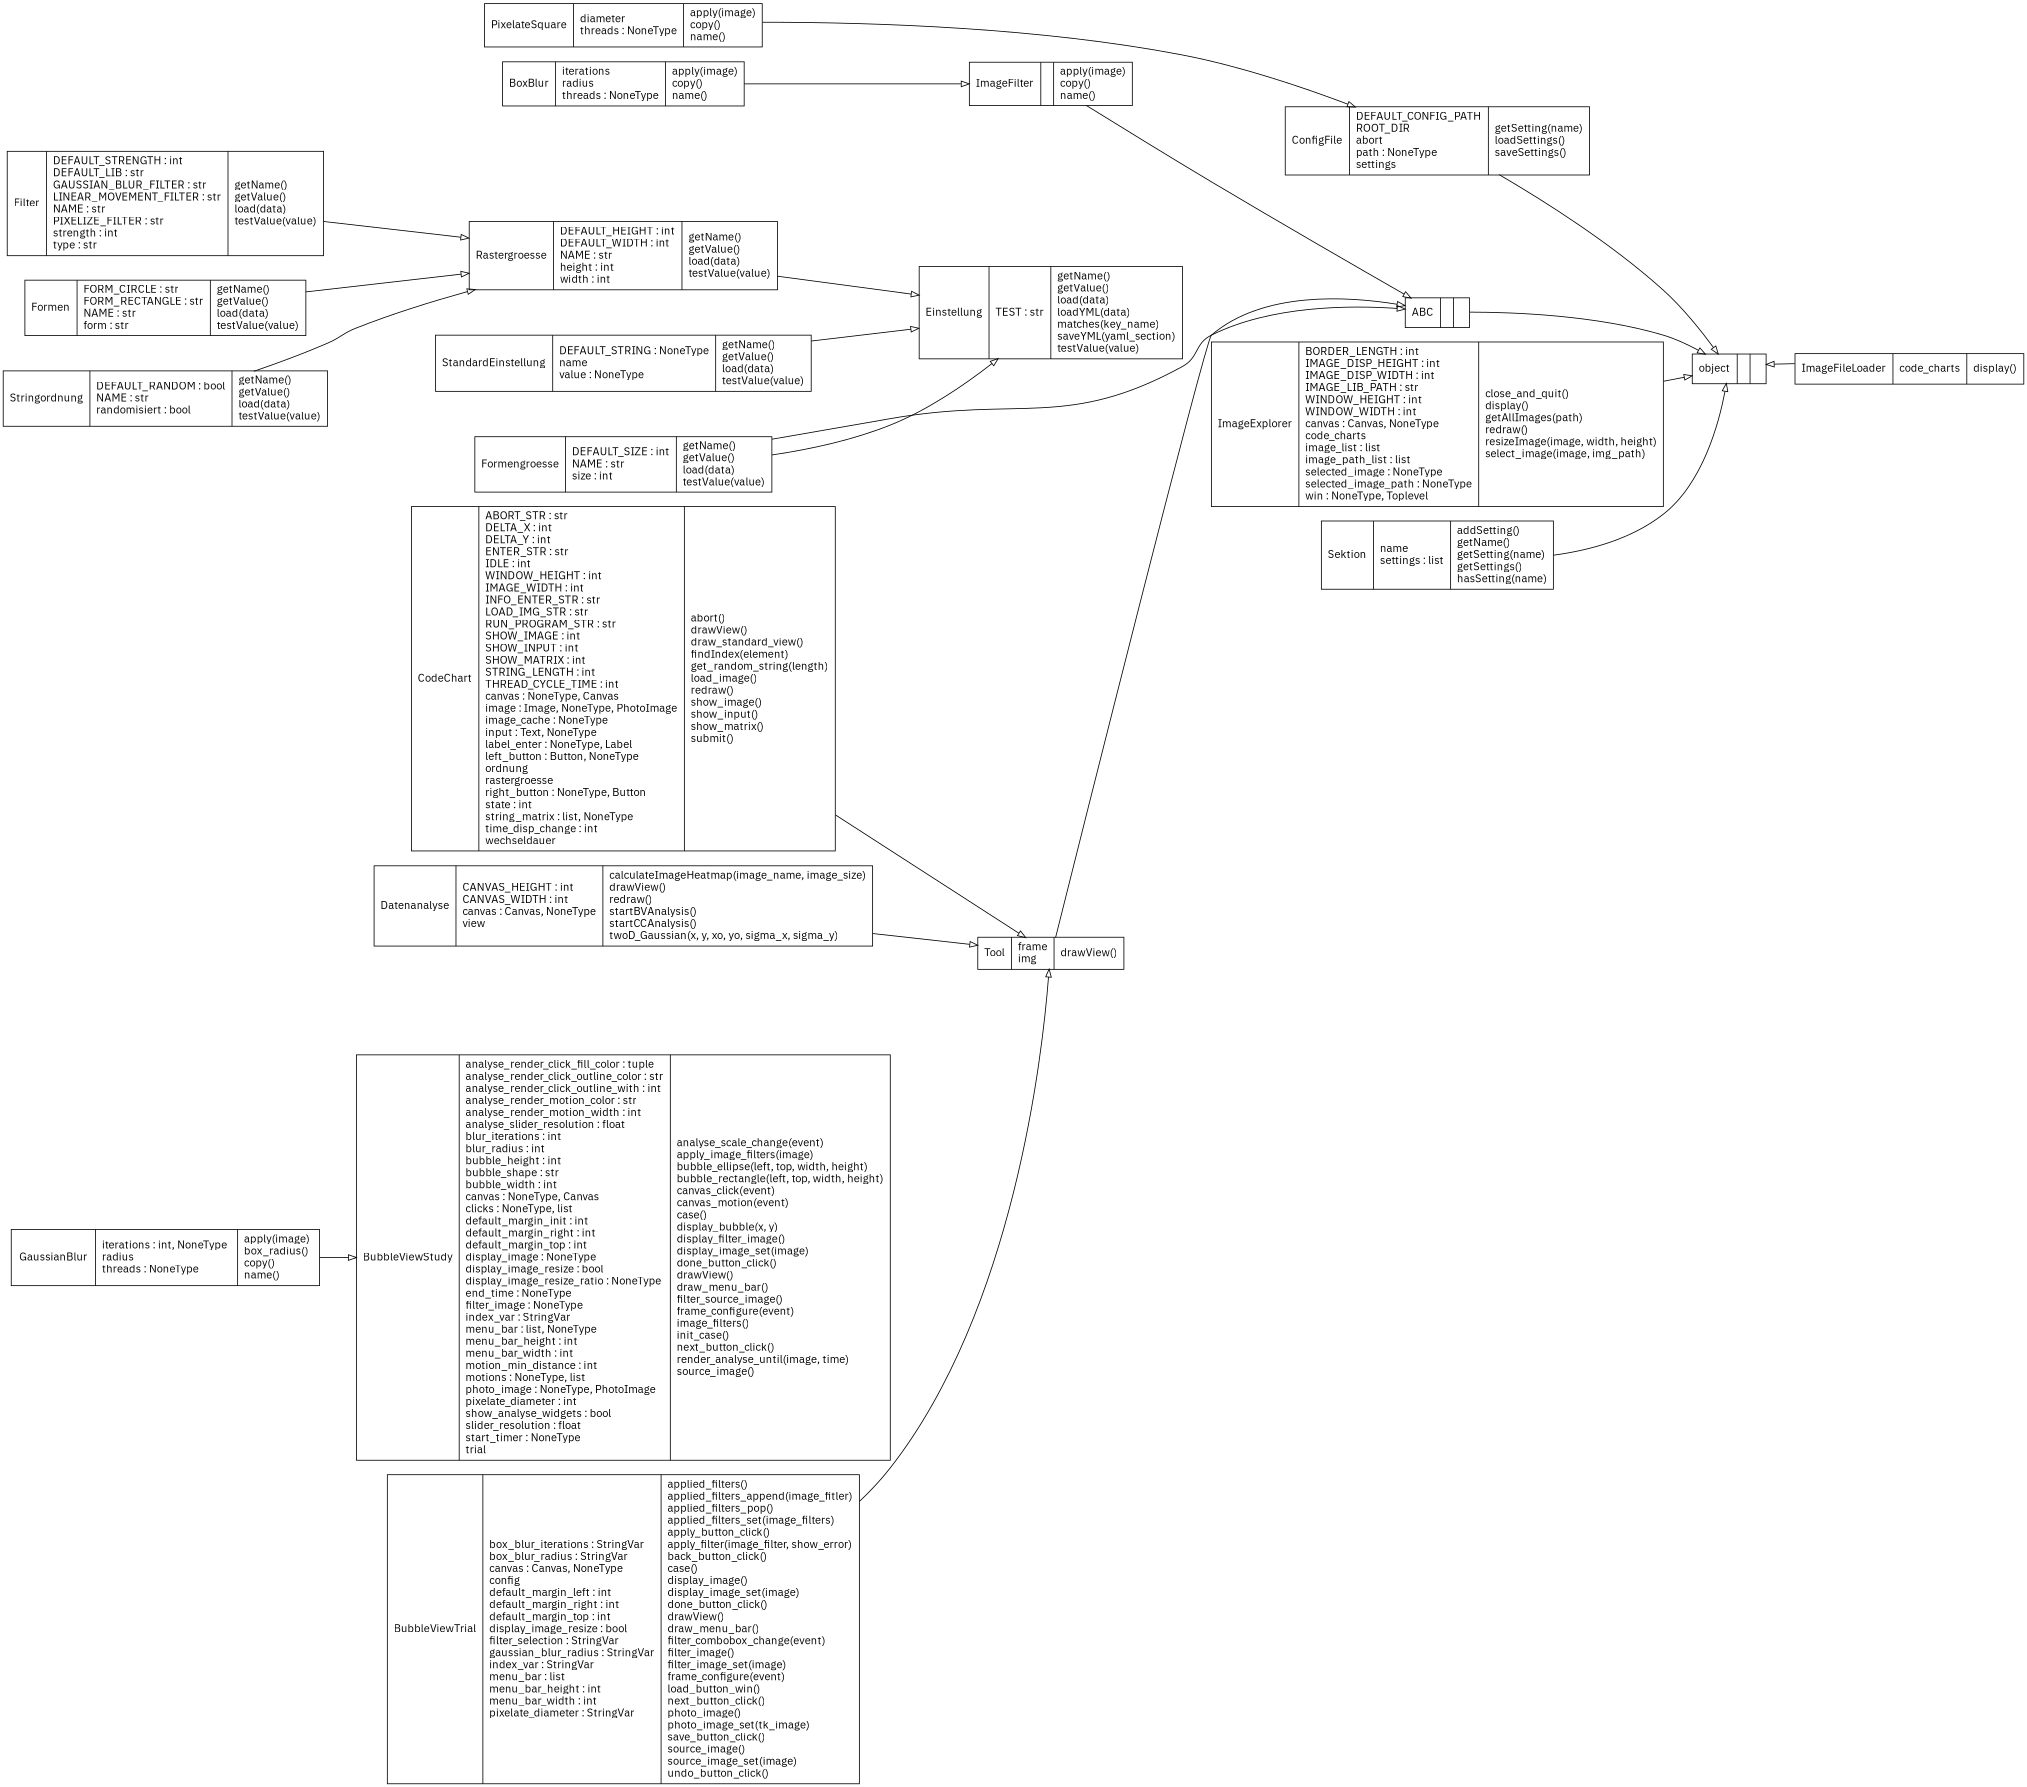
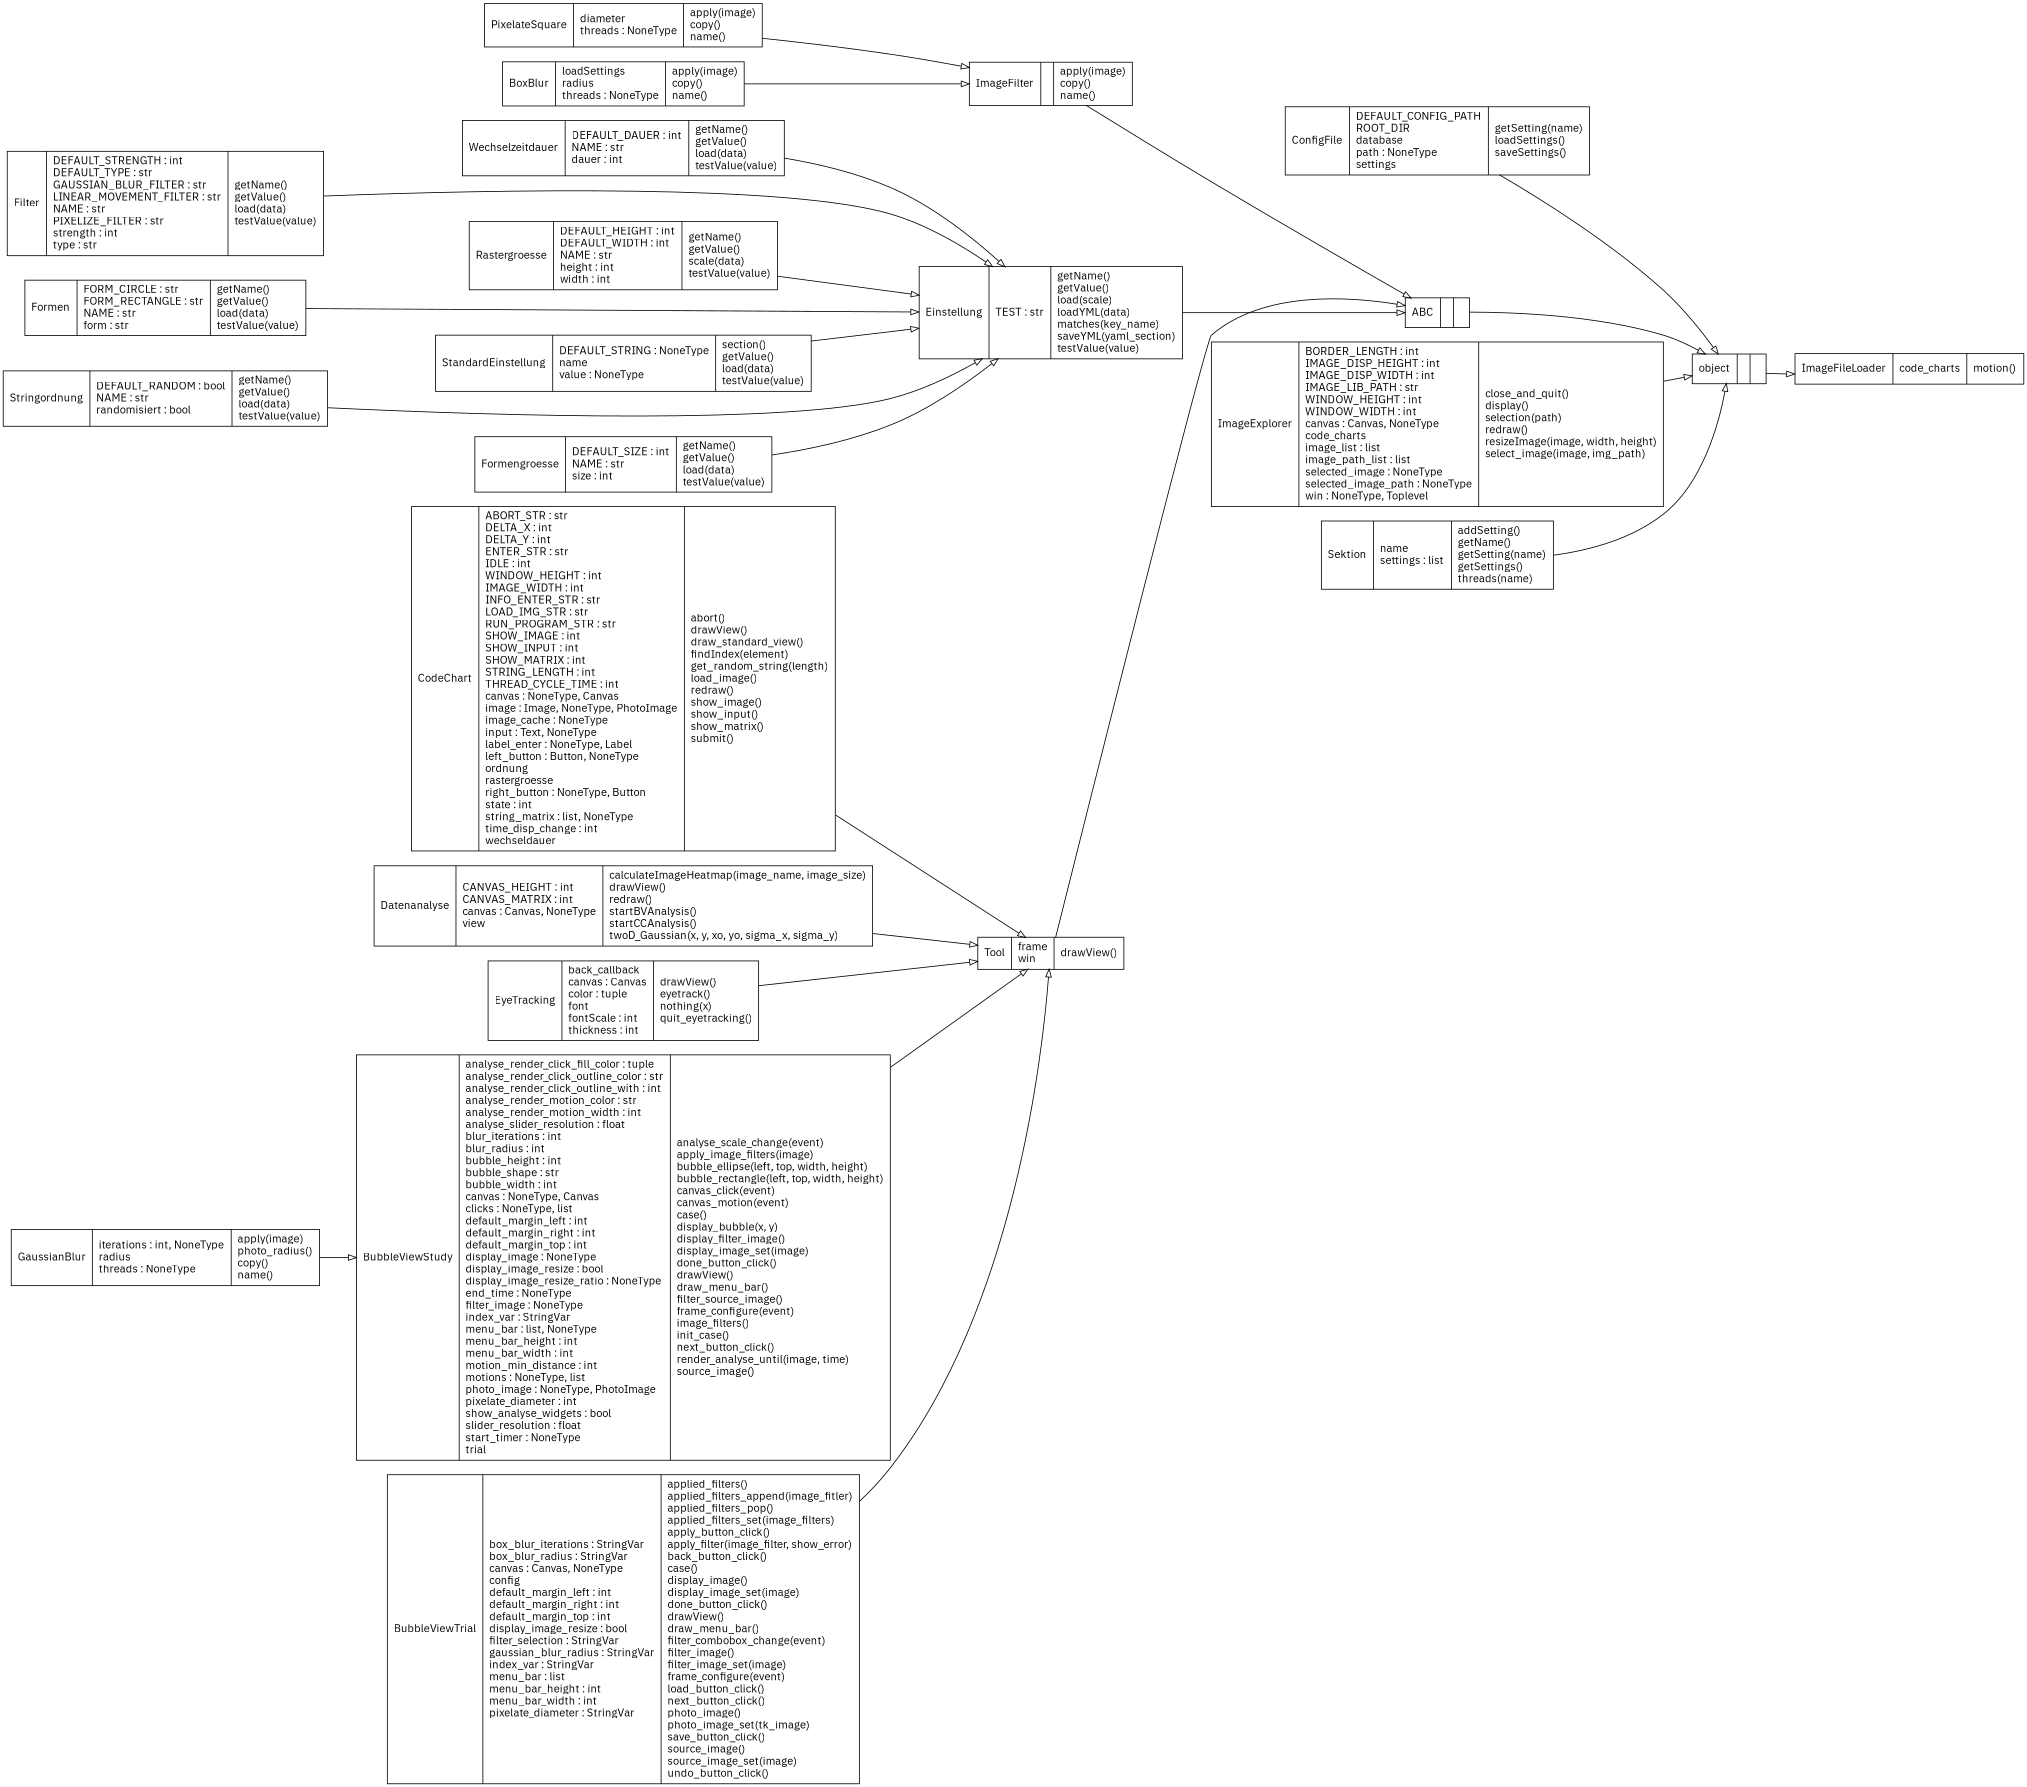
edge "PixelateSquare" -> "ConfigFile": now "PixelateSquare" -> "ImageFilter"
node "BoxBlur": text "iterations" -> "loadSettings"
node "ConfigFile": text "abort" -> "database"
node "Wechselzeitdauer": added
node "Filter": text "DEFAULT_LIB : str" -> "DEFAULT_TYPE : str"
edge "Filter" -> "Rastergroesse": now "Filter" -> "Einstellung"
node "Rastergroesse": text "load(data)" -> "scale(data)"
edge "Formen" -> "Rastergroesse": now "Formen" -> "Einstellung"
node "Einstellung": text "load(data)" -> "load(scale)"
edge "Stringordnung" -> "Rastergroesse": now "Stringordnung" -> "Einstellung"
node "StandardEinstellung": text "getName()" -> "section()"
edge "ImageFileLoader" -> "object": reversed
node "ImageFileLoader": text "display()" -> "motion()"
edge "Formengroesse" -> "ABC": now "Einstellung" -> "ABC"
node "ImageExplorer": text "getAllImages(path)" -> "selection(path)"
node "Sektion": text "hasSetting(name)" -> "threads(name)"
node "Datenanalyse": text "CANVAS_WIDTH : int" -> "CANVAS_MATRIX : int"
node "Tool": text "img" -> "win"
node "EyeTracking": added
edge "BubbleViewStudy" -> "Tool": added
node "BubbleViewStudy": text "default_margin_init : int" -> "default_margin_left : int"
node "GaussianBlur": text "box_radius()" -> "photo_radius()"
node "BubbleViewTrial": text "load_button_win()" -> "load_button_click()"
